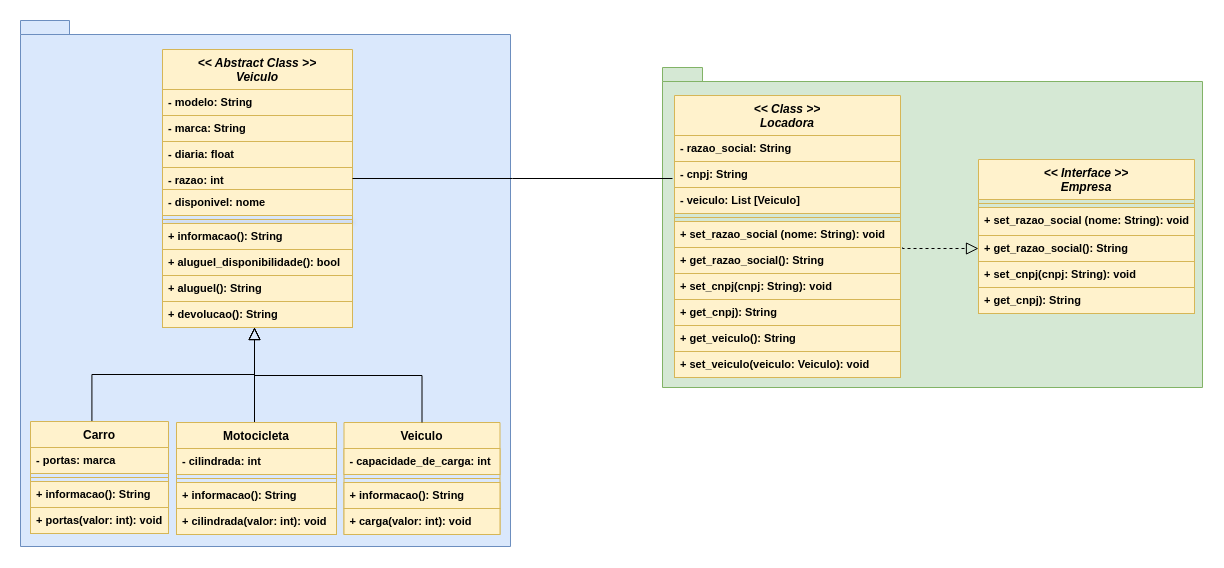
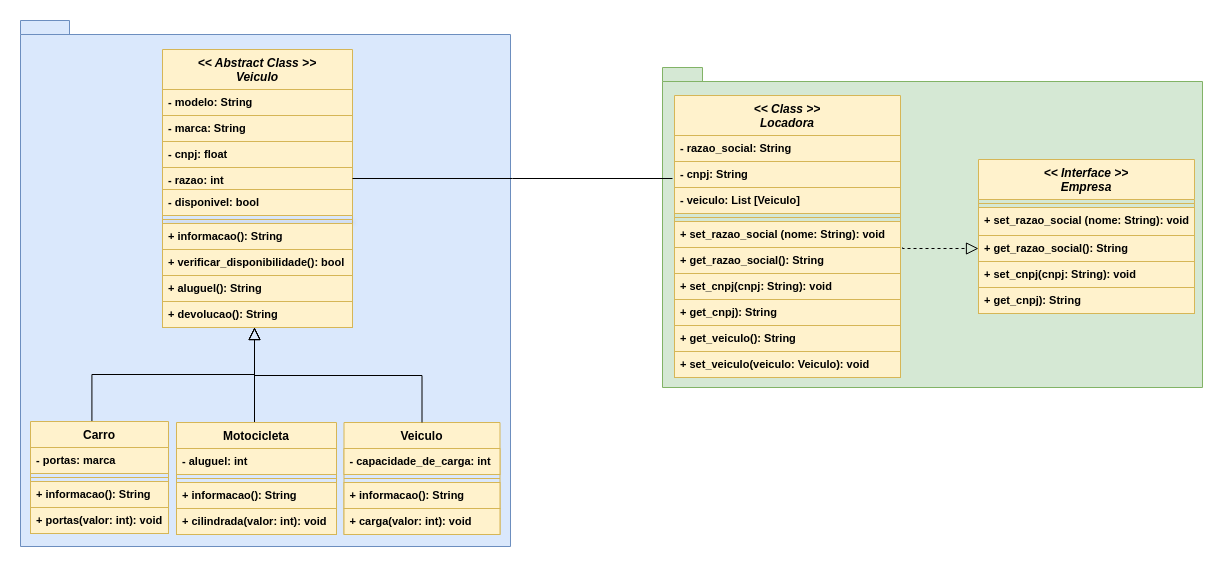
node "- diaria: float": label "- diaria: float" -> "- cnpj: float"
node "- disponivel: nome": label "- disponivel: nome" -> "- disponivel: bool"
node "+ aluguel_disponibilidade(): bool": label "+ aluguel_disponibilidade(): bool" -> "+ verificar_disponibilidade(): bool"
node "- cilindrada: int": label "- cilindrada: int" -> "- aluguel: int"
